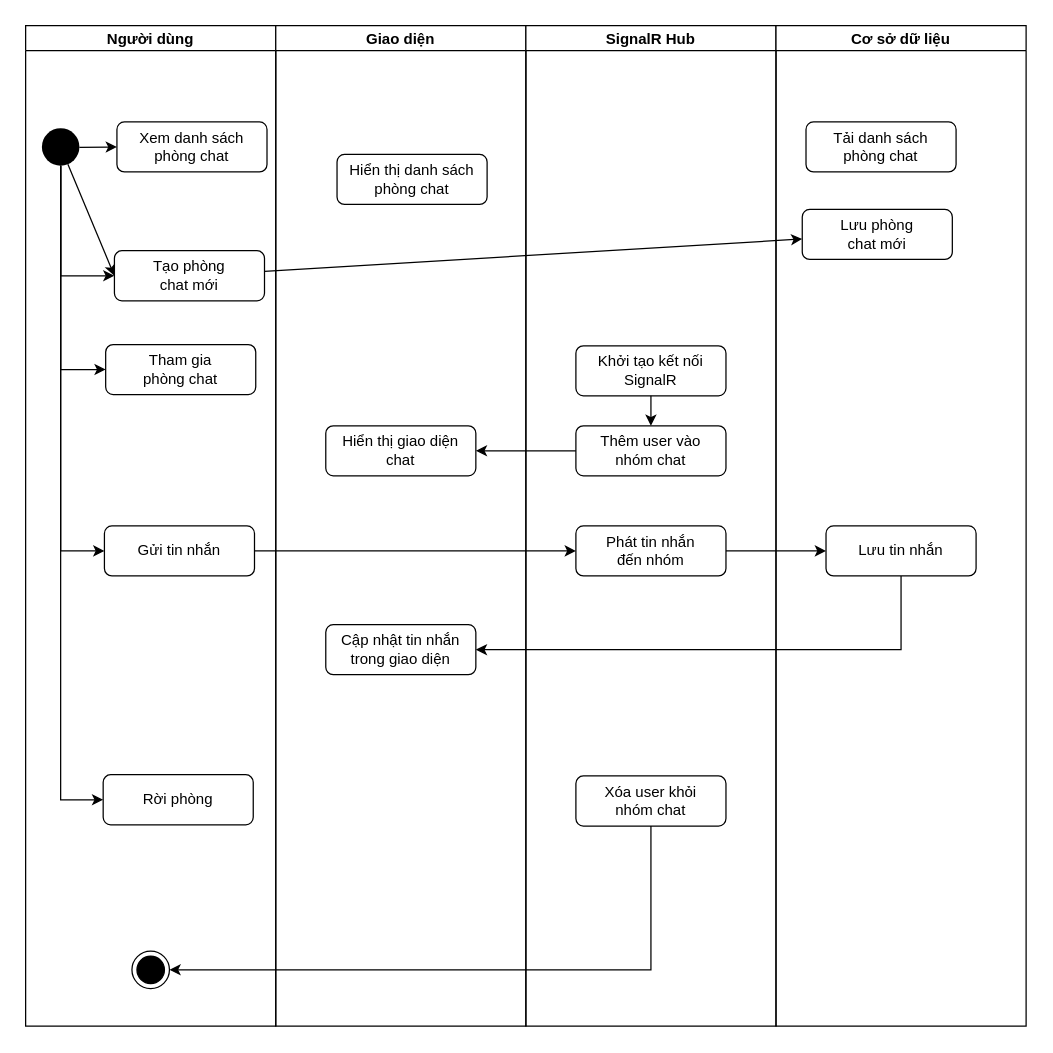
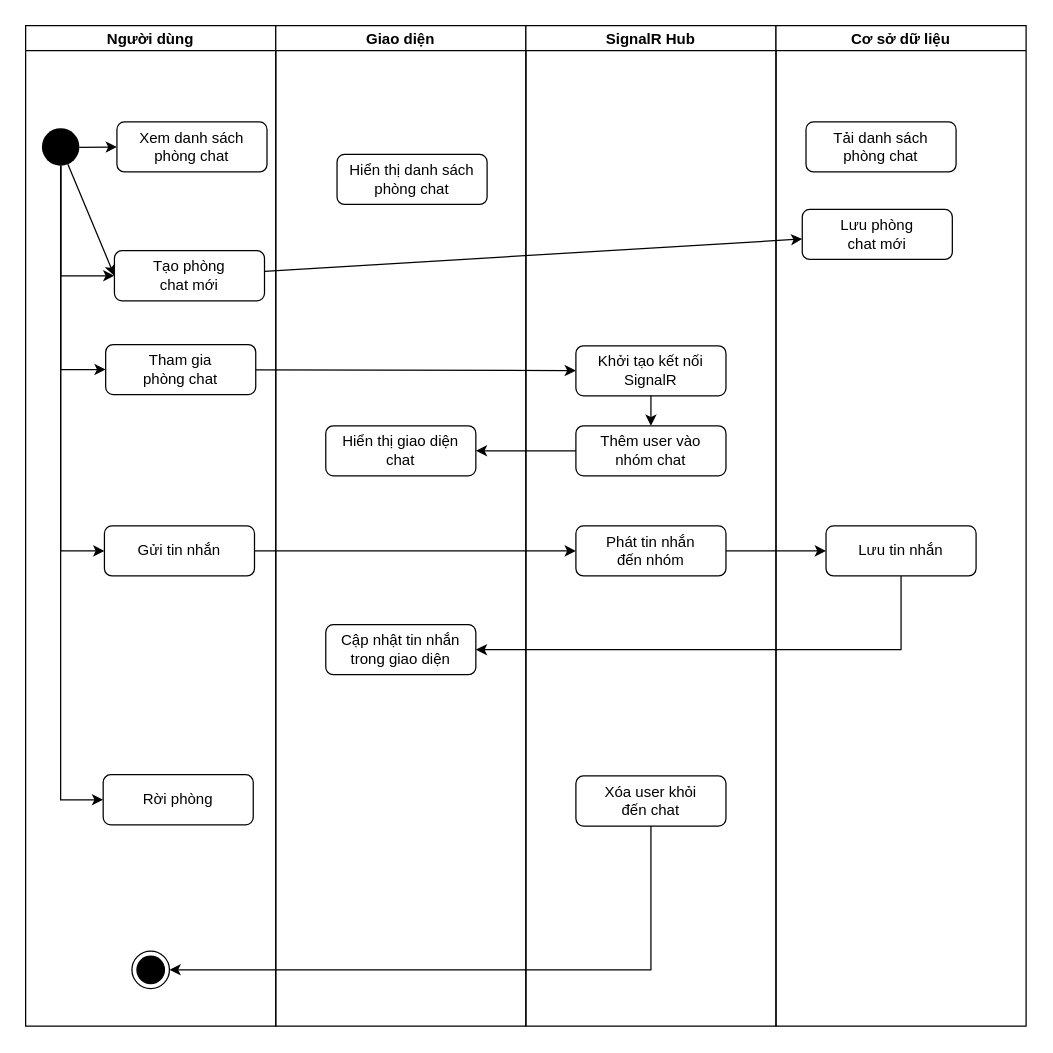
edge "Tham gia phòng chat" -> "Khởi tạo kết nối SignalR": added
node "Xóa user khỏi nhóm chat": label "Xóa user khỏi nhóm chat" -> "Xóa user khỏi đến chat"
